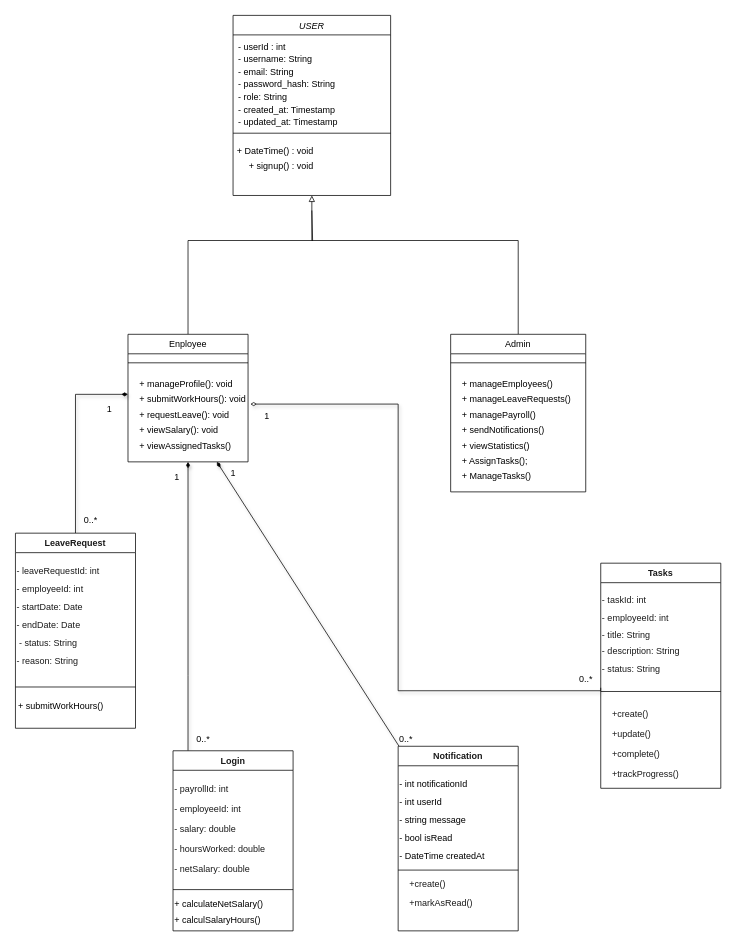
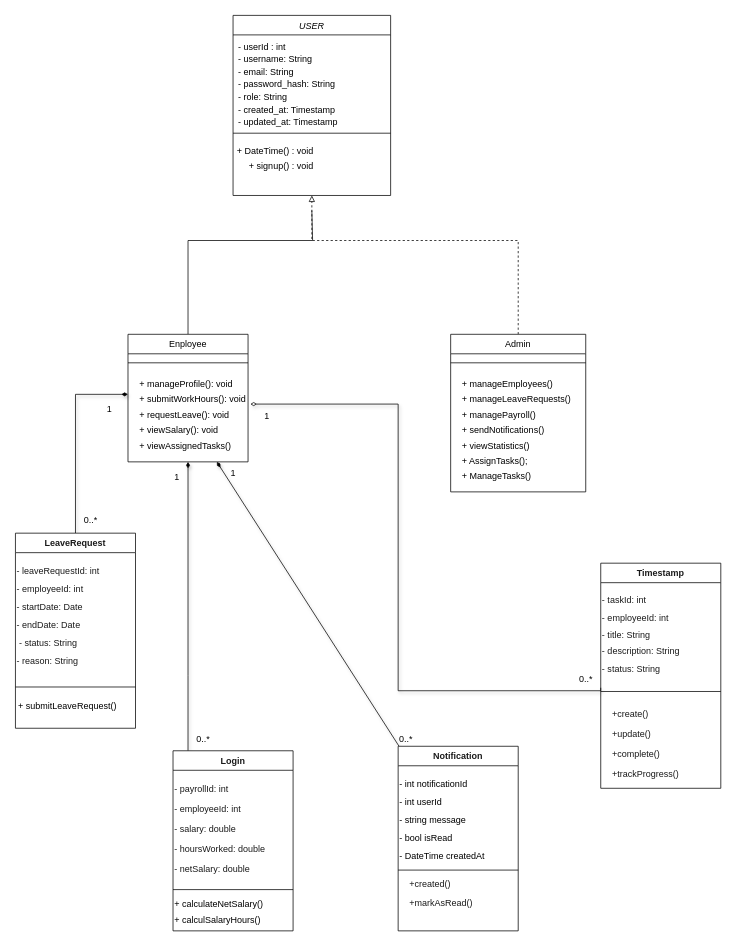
edge "Admin" -> "USER": style solid -> dashed
node "Tasks": label "Tasks" -> "Timestamp"
node "+ submitWorkHours()": label "+ submitWorkHours()" -> "+ submitLeaveRequest()"
node "+create() +markAsRead()": label "+create() +markAsRead()" -> "+created() +markAsRead()"
